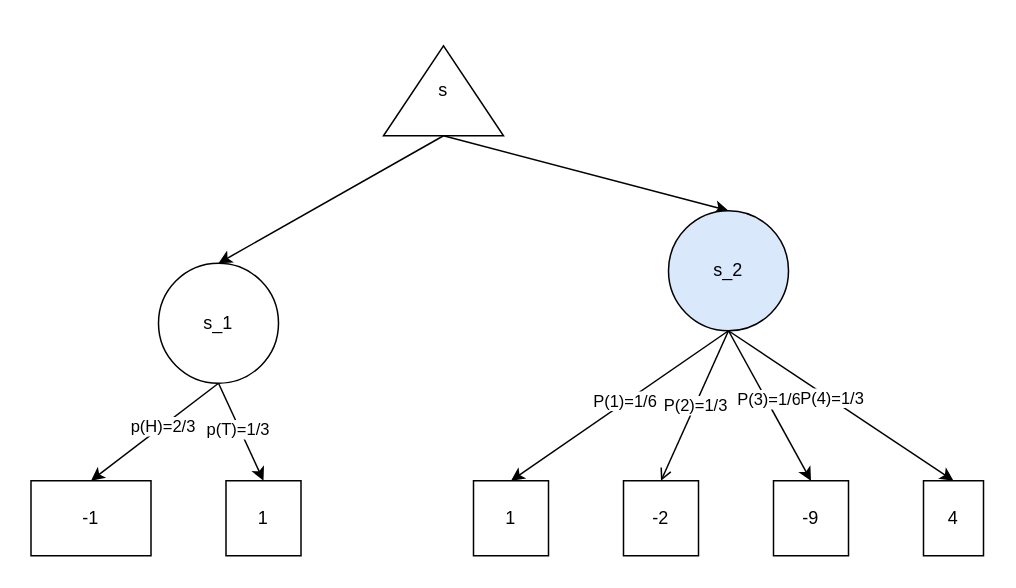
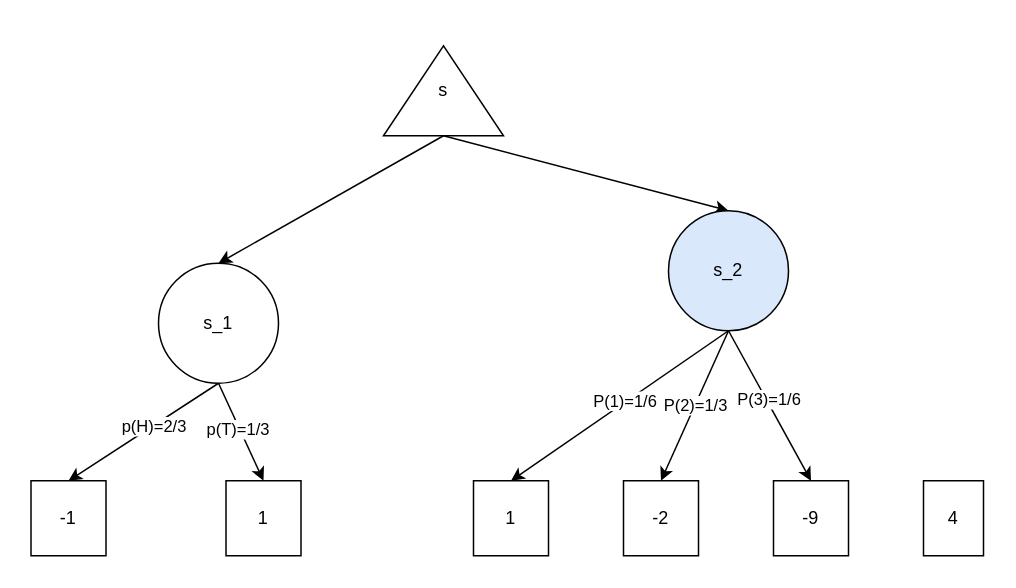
edge "s_2" -> "4": removed, label "P(4)=1/3"
edge "s_2" -> "-2": arrowhead open -> classic
node "-1": size 120x75 -> 75x75
